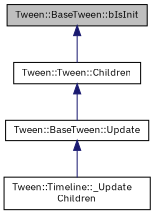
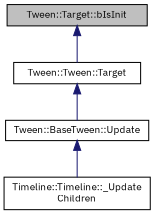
node "Tween::BaseTween::bIsInit": label "Tween::BaseTween::bIsInit" -> "Tween::Target::bIsInit"
node "Tween::Tween::Children": label "Tween::Tween::Children" -> "Tween::Tween::Target"
node "Tween::Timeline::_Update Children": label "Tween::Timeline::_Update Children" -> "Timeline::Timeline::_Update Children"
